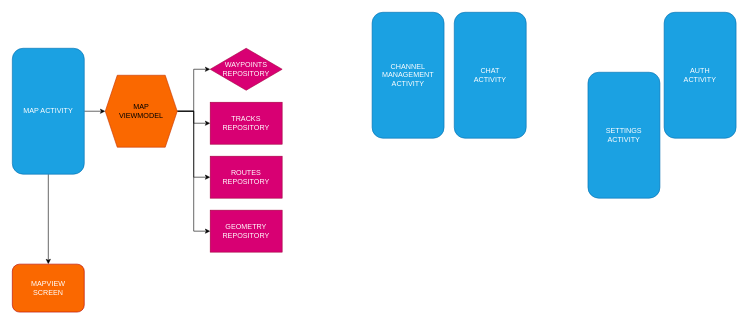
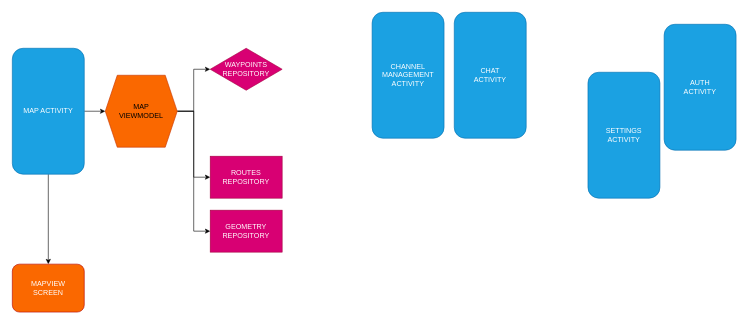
node "AUTH ACTIVITY": moved (701, 75) -> (701, 87)
edge "MAP VIEWMODEL" -> "TRACKS REPOSITORY": removed
node "TRACKS REPOSITORY": removed
